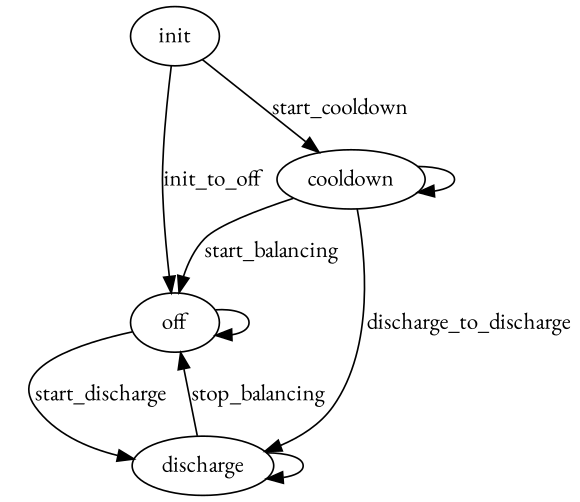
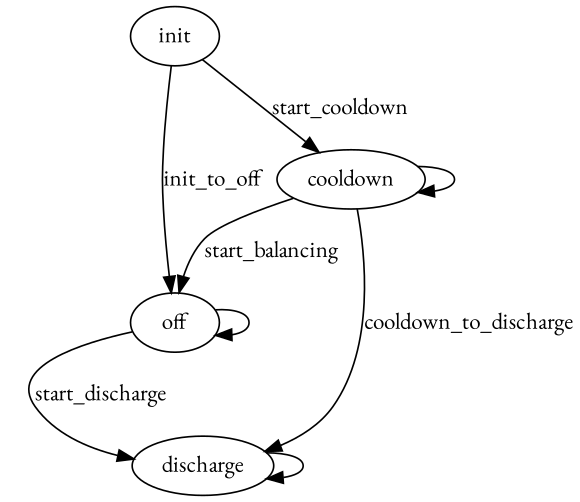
edge "cooldown" -> "discharge": label "discharge_to_discharge" -> "cooldown_to_discharge"
edge "discharge" -> "off": removed, label "stop_balancing"
